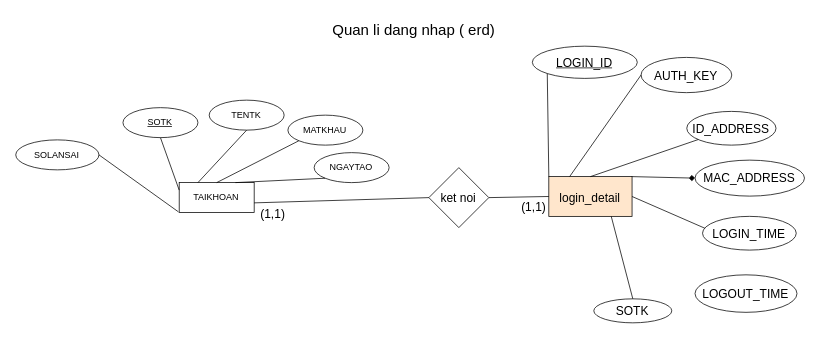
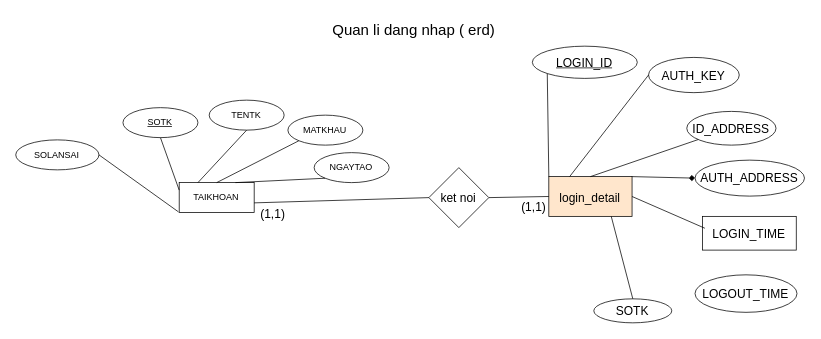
node "AUTH_KEY": moved (687, 75) -> (694, 75)
node "MAC_ADDRESS": label "MAC_ADDRESS" -> "AUTH_ADDRESS"
node "LOGIN_TIME": shape ellipse -> rectangle
